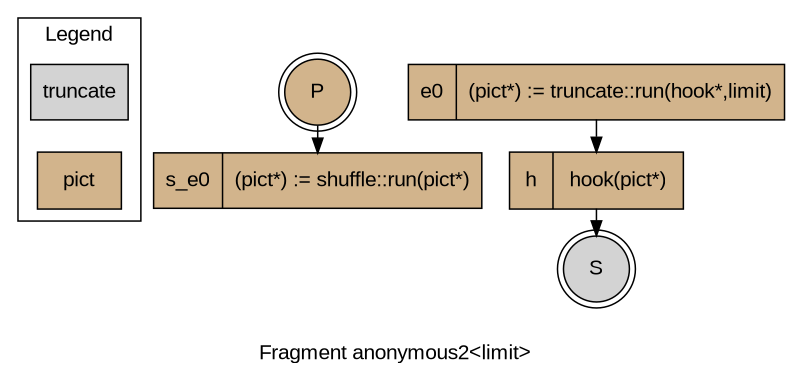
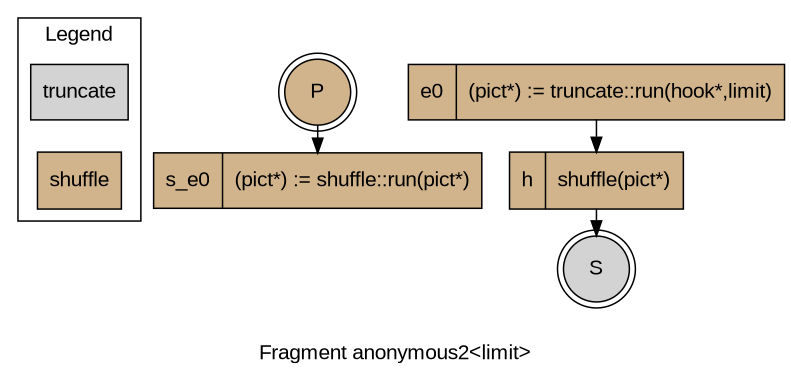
node "h": text "hook(pict*)" -> "shuffle(pict*)"
node "pict": label "pict" -> "shuffle"
